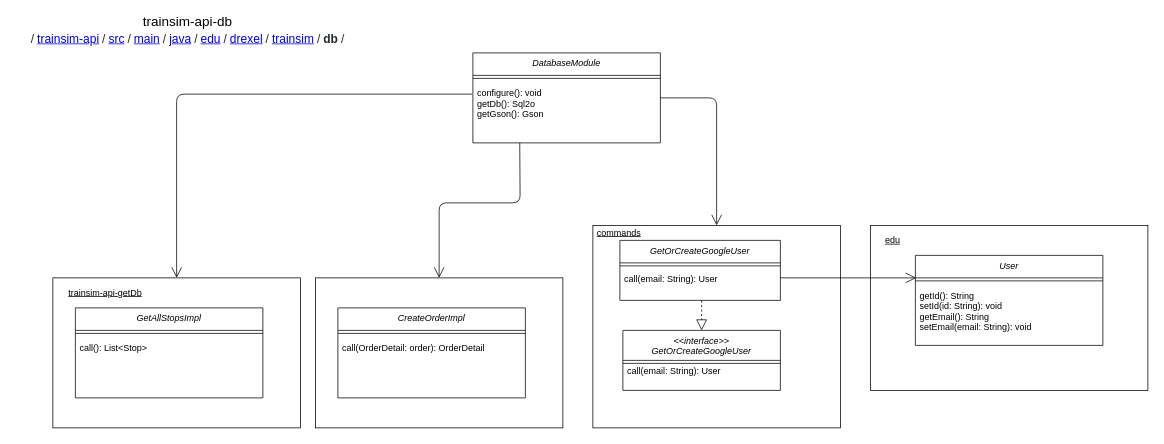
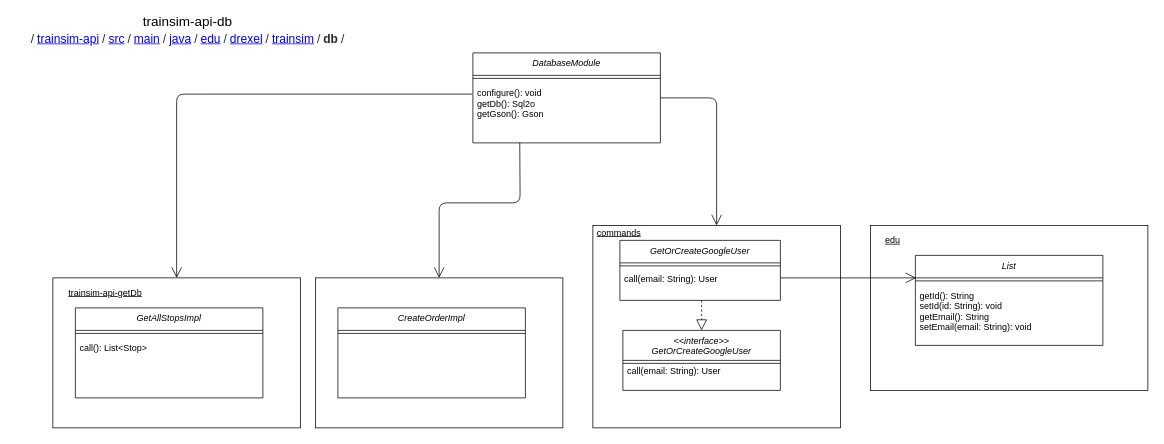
node "User": label "User" -> "List"
node "call(OrderDetail: order): OrderDetail": removed
